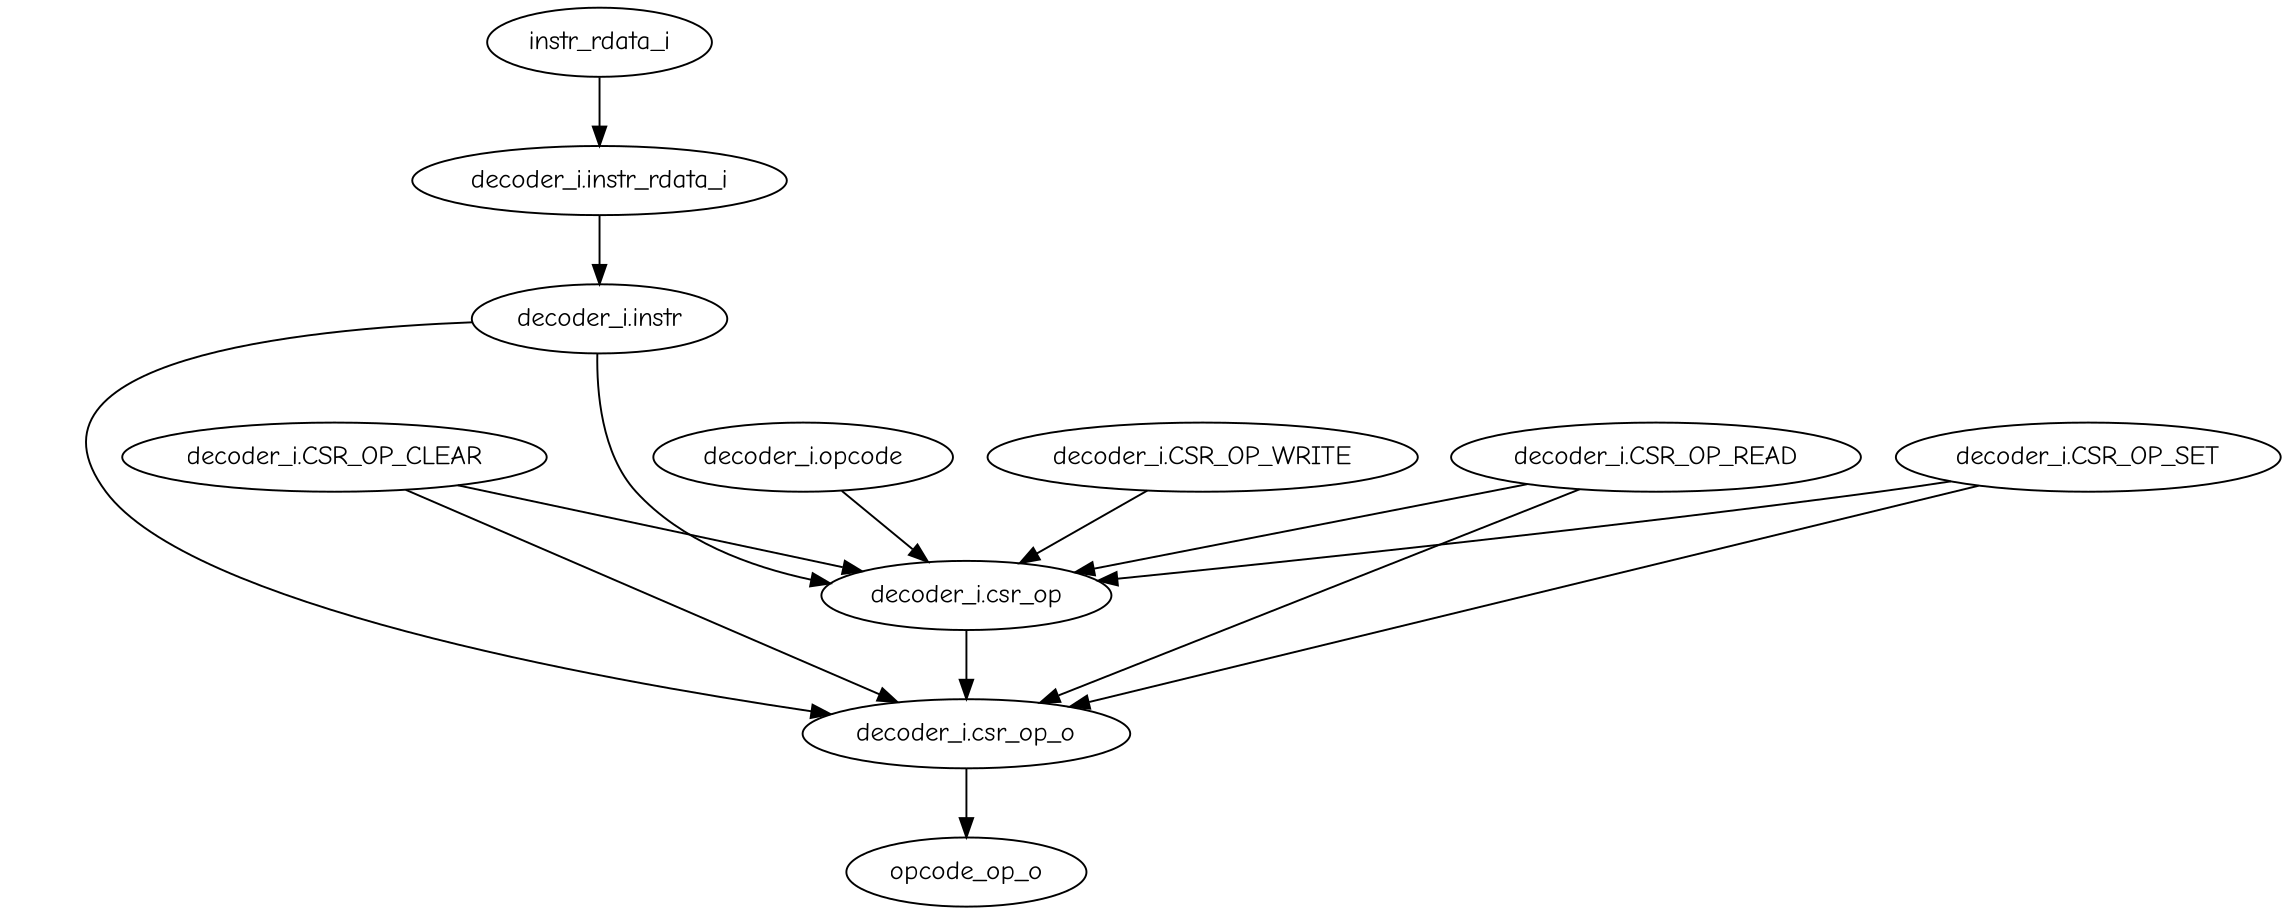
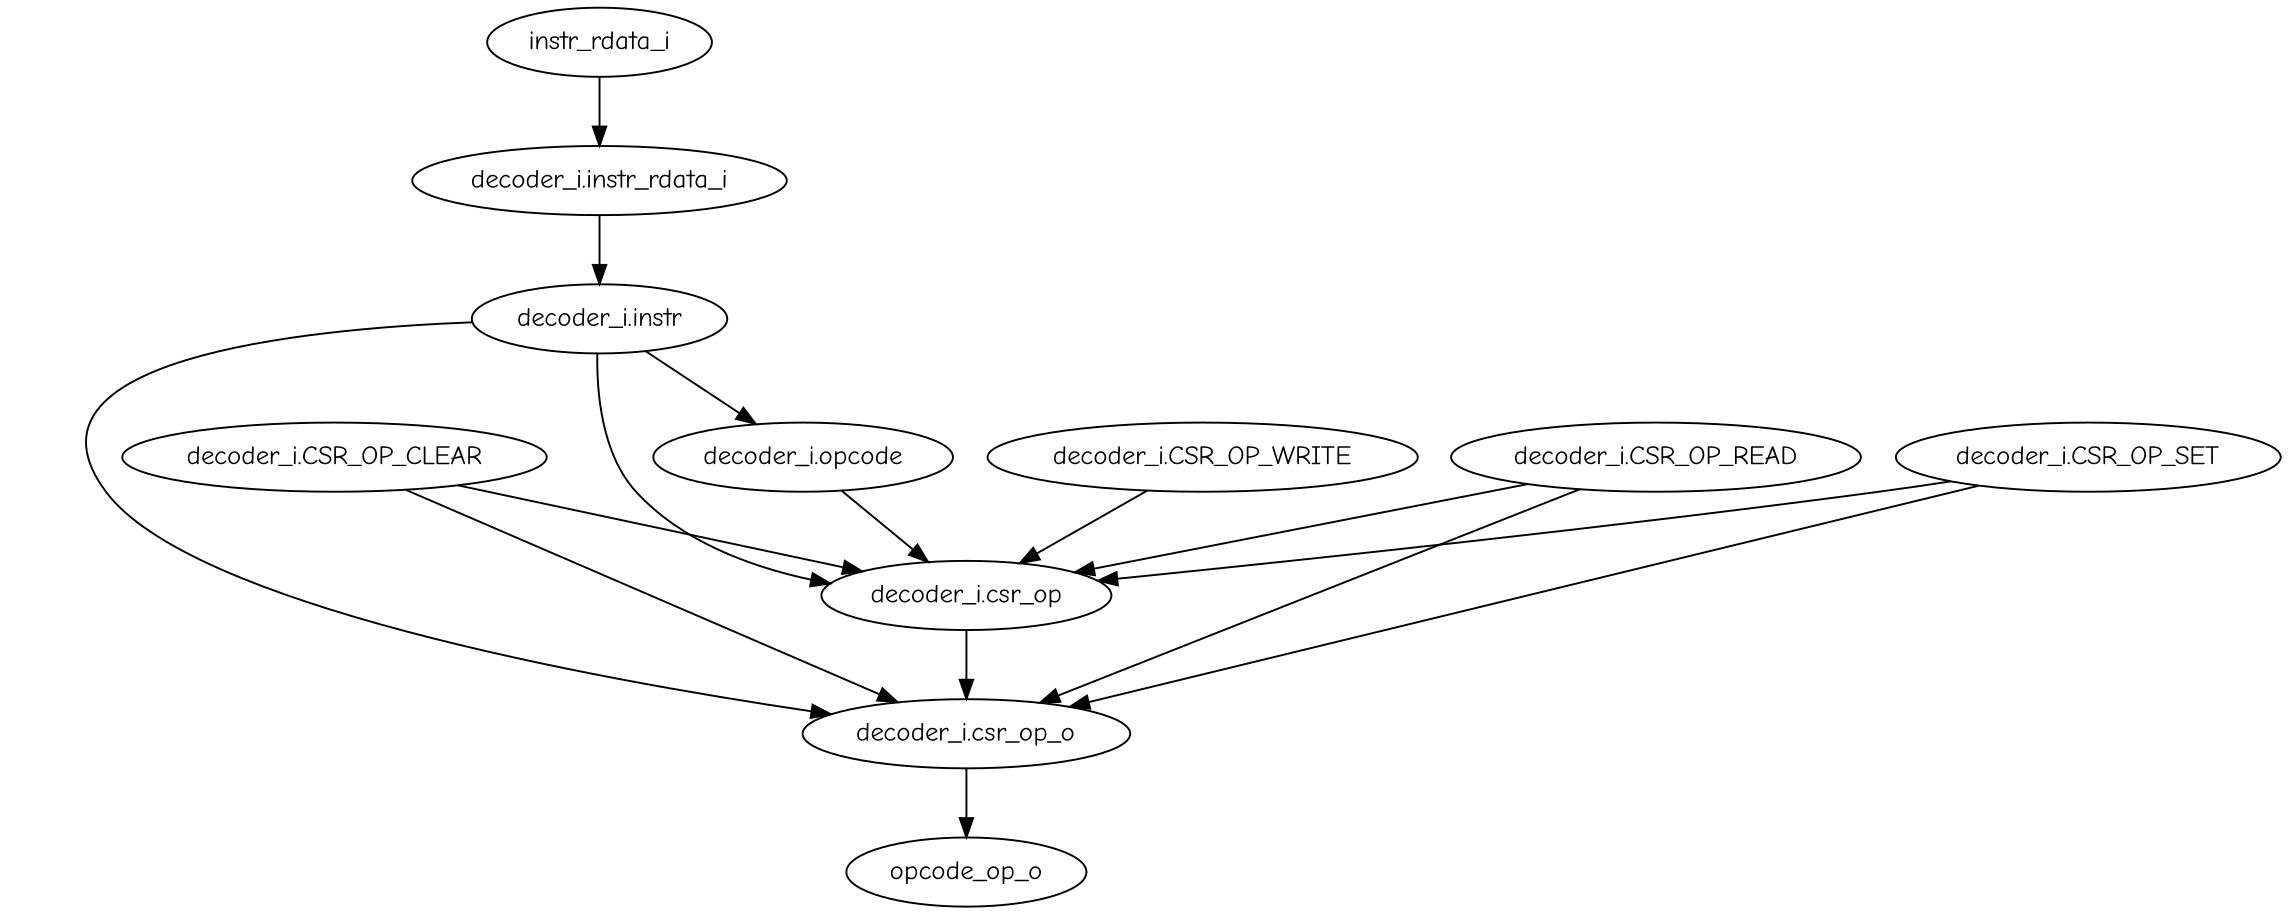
edge "decoder_i.instr" -> "decoder_i.opcode": added
